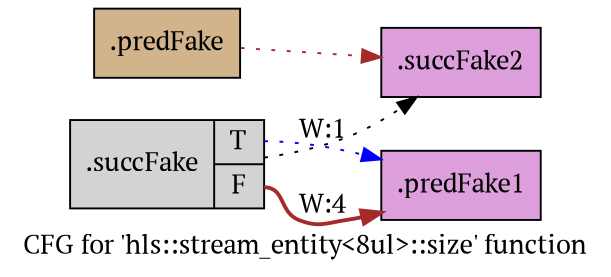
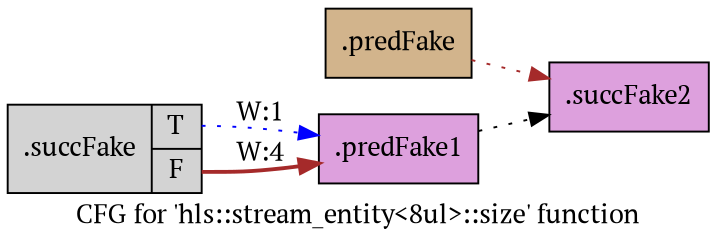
edge ".succFake" -> ".succFake2": now ".predFake1" -> ".succFake2"
